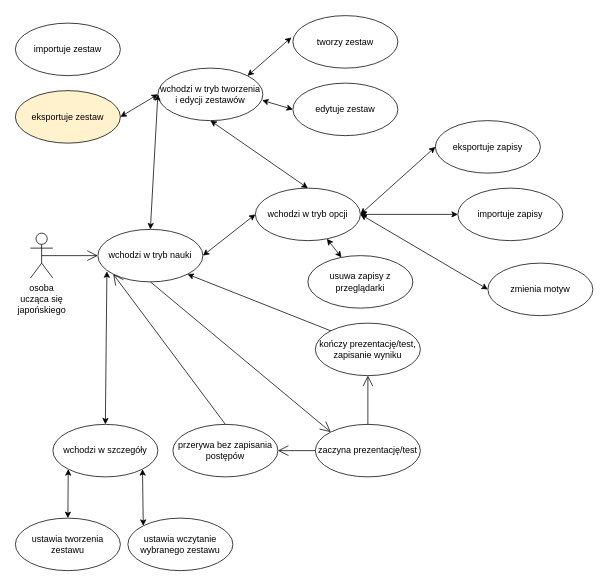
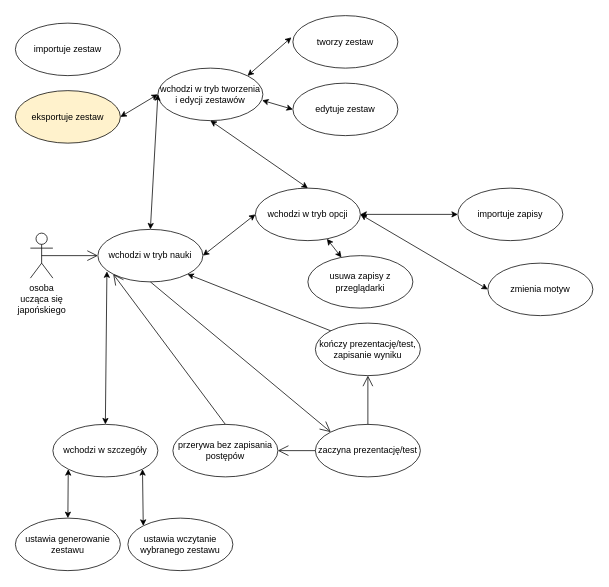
node "eksportuje zapisy": removed
edge "eksportuje zapisy" -- "wchodzi w tryb opcji": removed
node "ustawia tworzenia zestawu": label "ustawia tworzenia zestawu" -> "ustawia generowanie zestawu"
